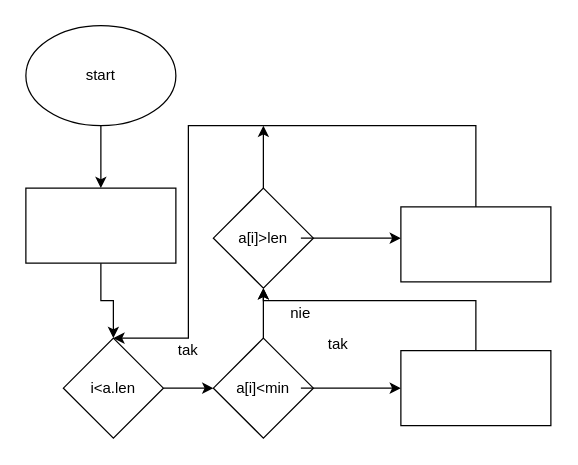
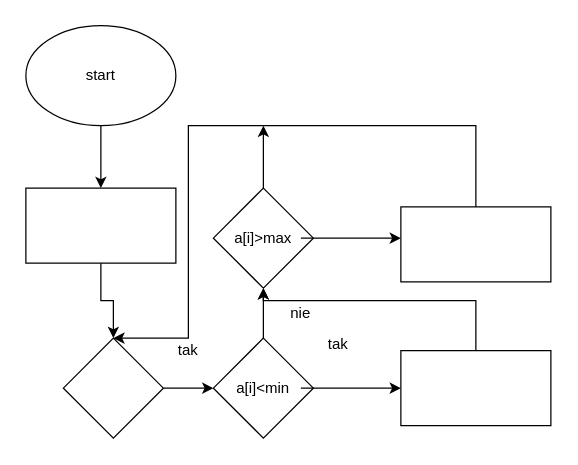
node "a[i]>len": label "a[i]>len" -> "a[i]>max"
node "i<a.len": removed
